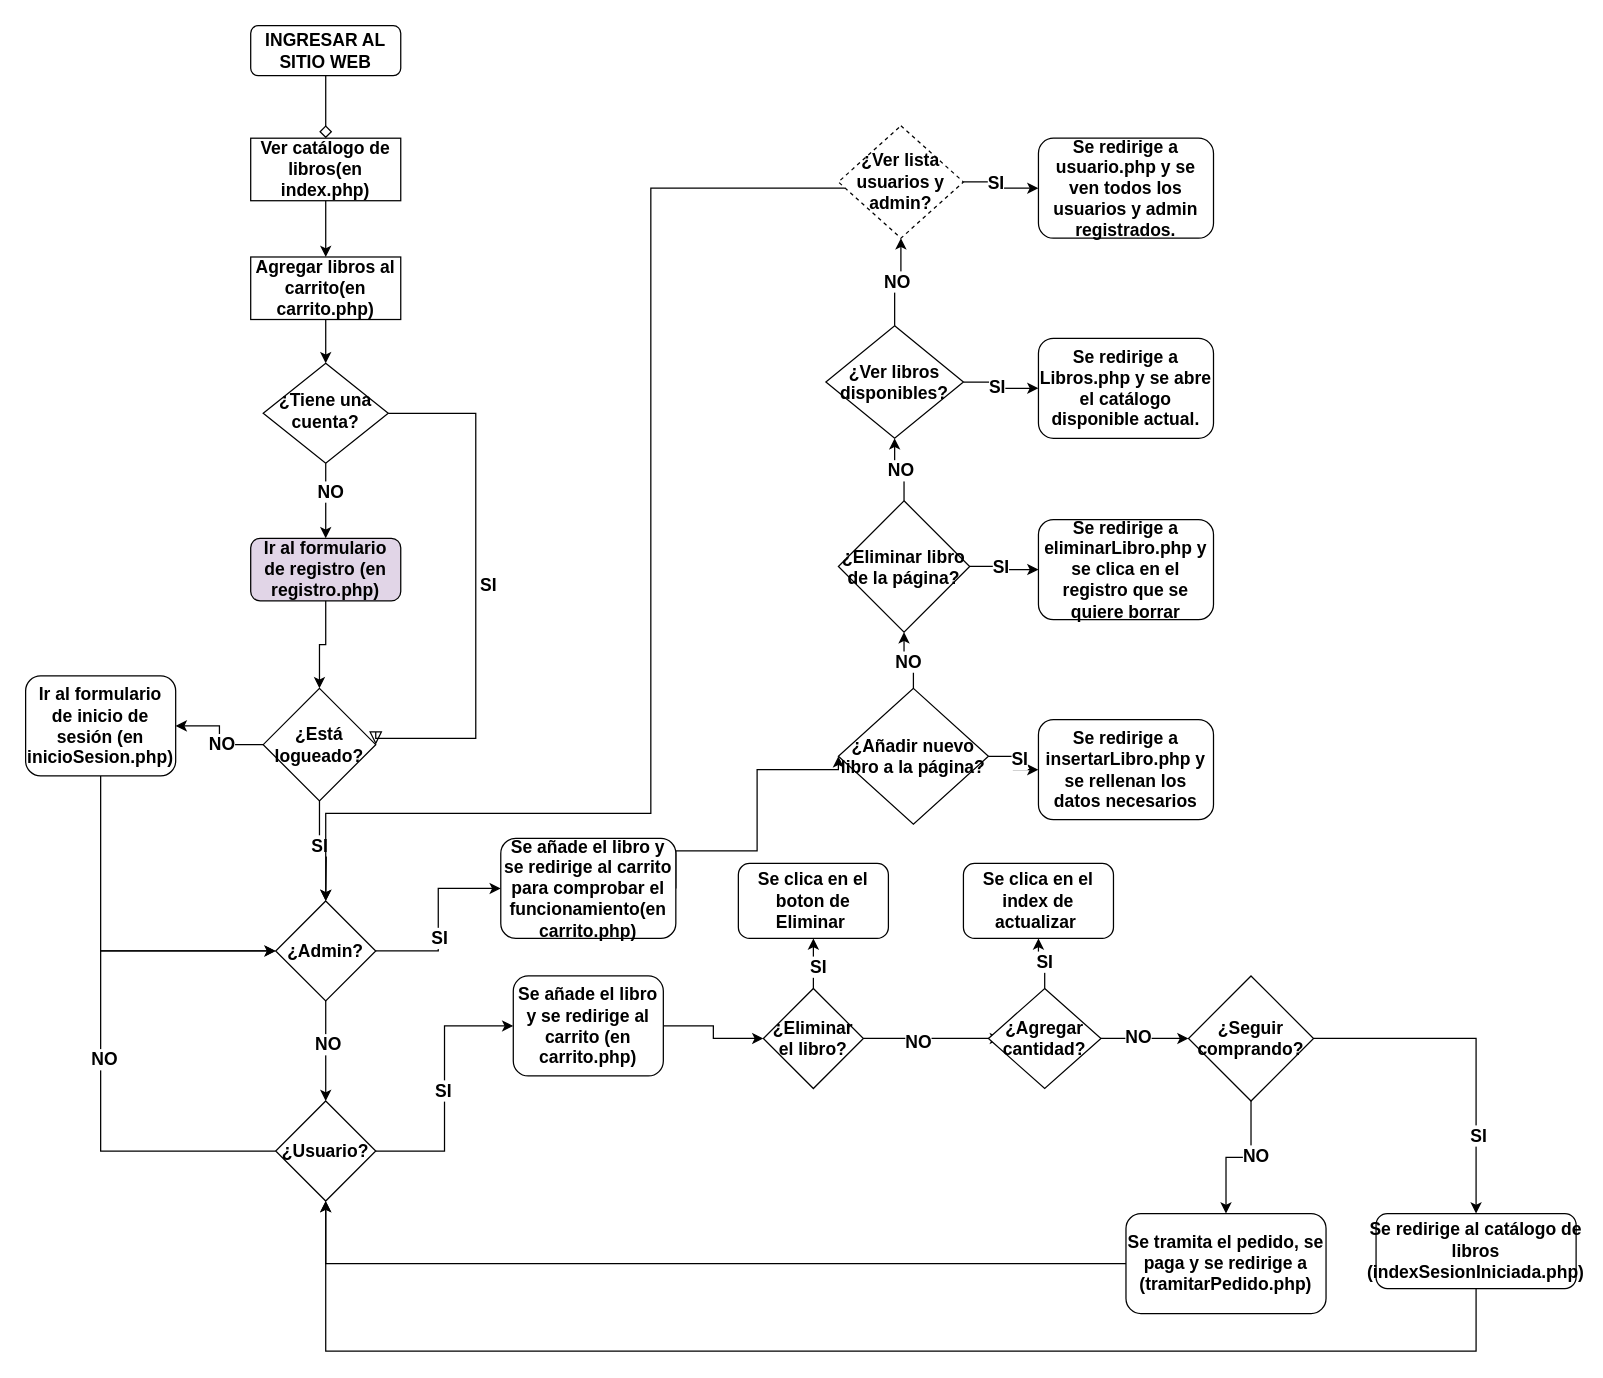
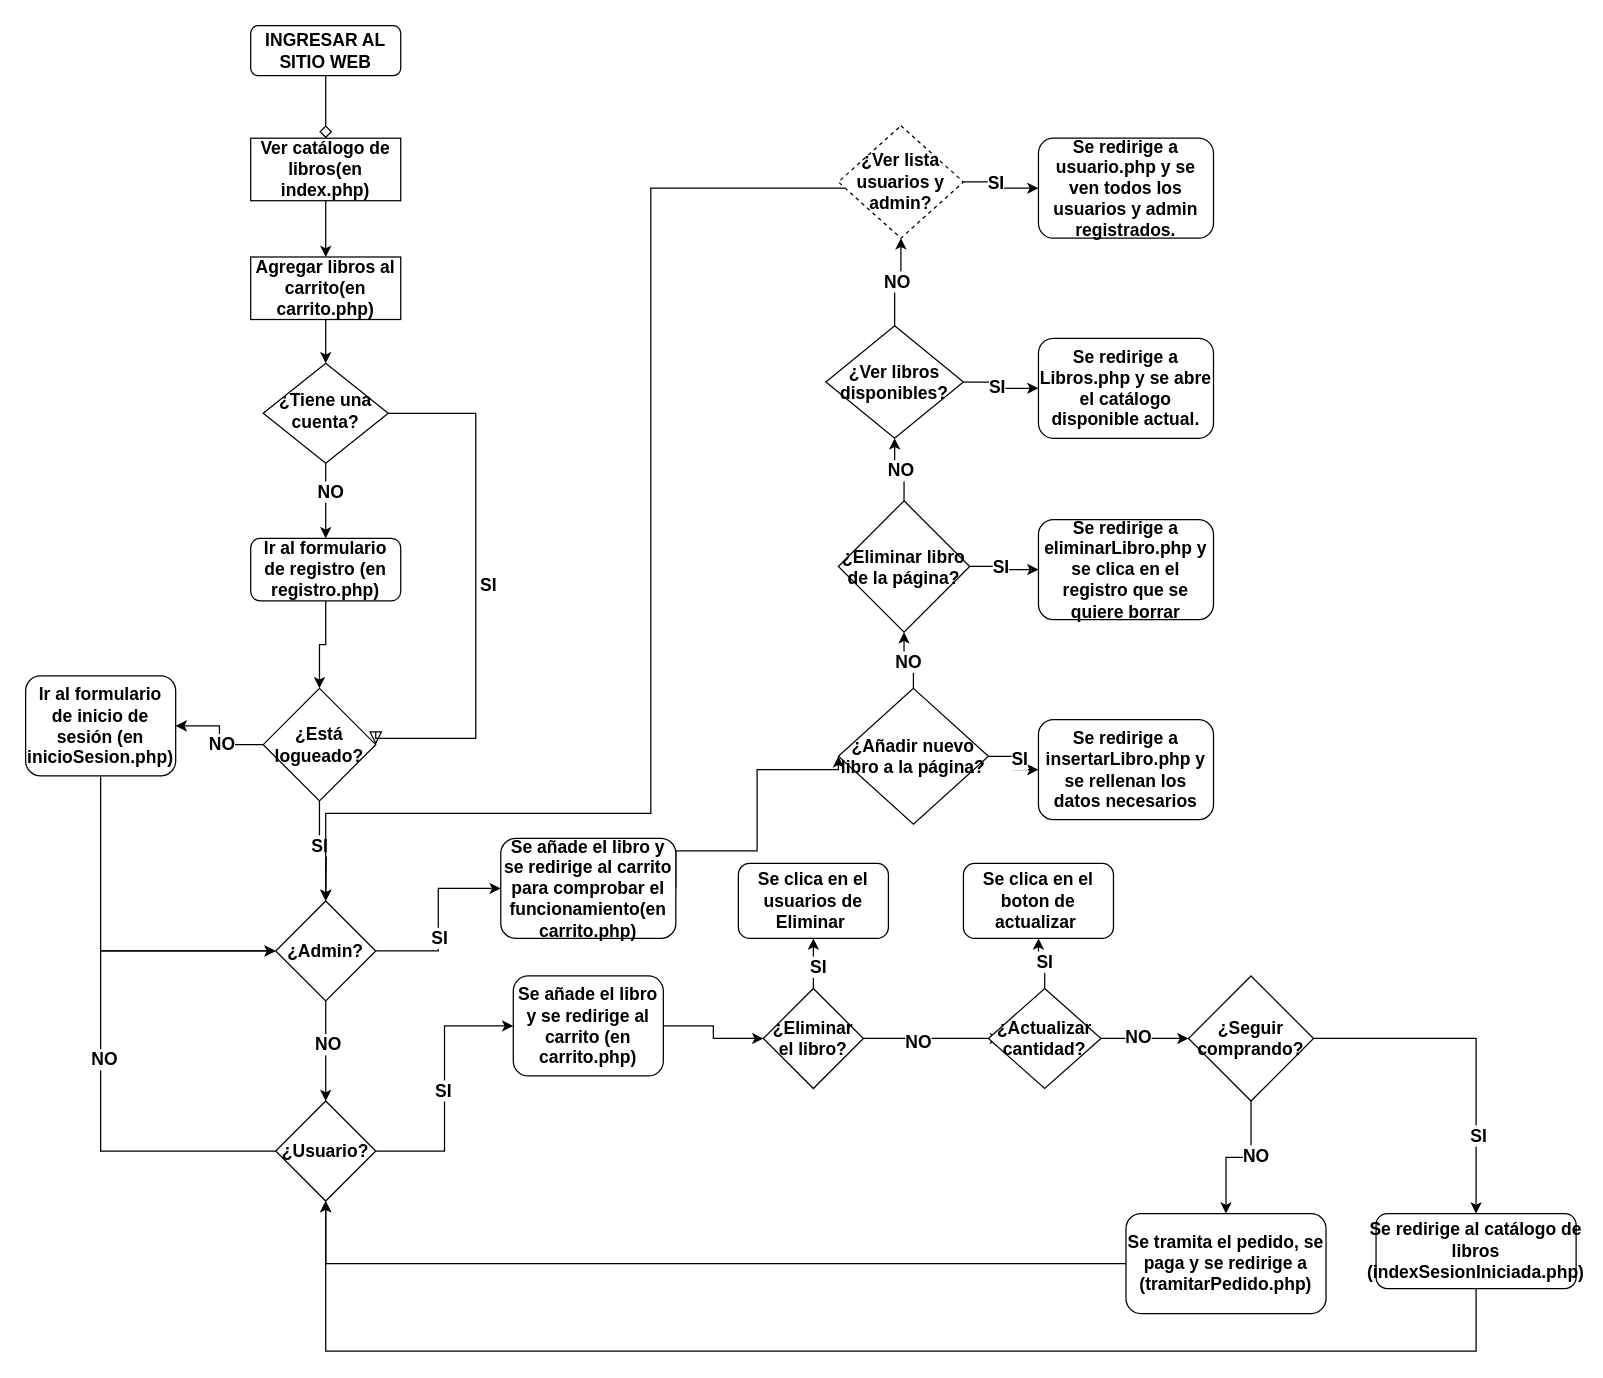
node "Ir al formulario de registro (en registro.php)": fillcolor #e1d5e7 -> #ffffff
node "Se clica en el boton de Eliminar": label "Se clica en el boton de Eliminar" -> "Se clica en el usuarios de Eliminar"
node "Se clica en el index de actualizar": label "Se clica en el index de actualizar" -> "Se clica en el boton de actualizar"
node "¿Agregar cantidad?": label "¿Agregar cantidad?" -> "¿Actualizar cantidad?"
